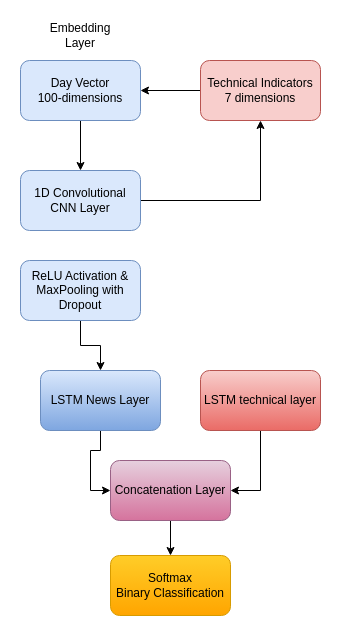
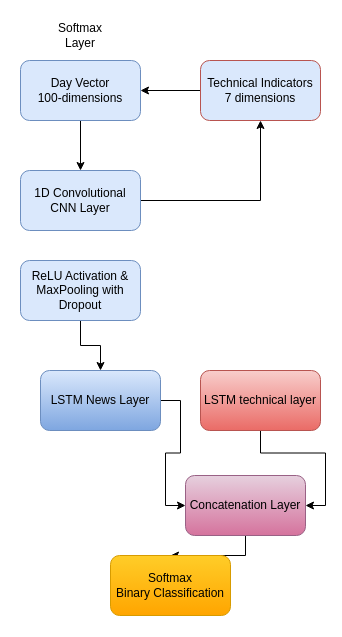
node "Embedding Layer": label "Embedding Layer" -> "Softmax Layer"
node "Technical Indicators 7 dimensions": fillcolor #f8cecc -> #dae8fc
node "Concatenation Layer": moved (171, 491) -> (246, 506)
